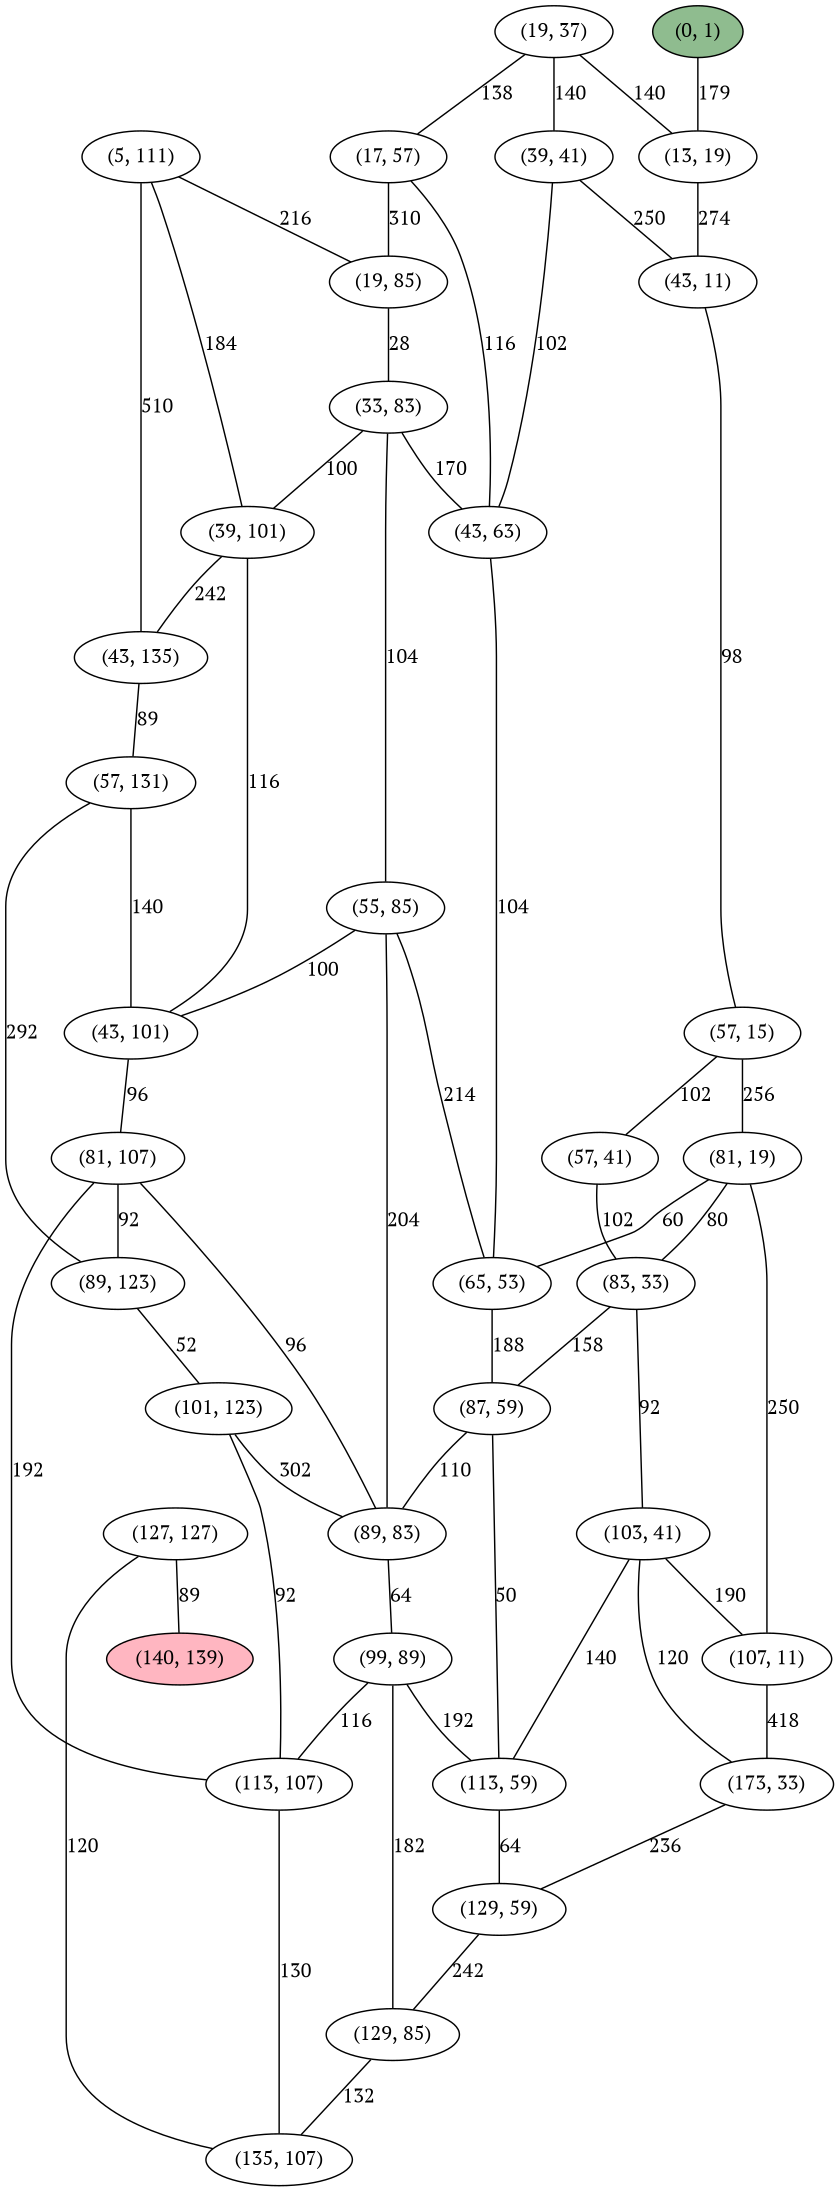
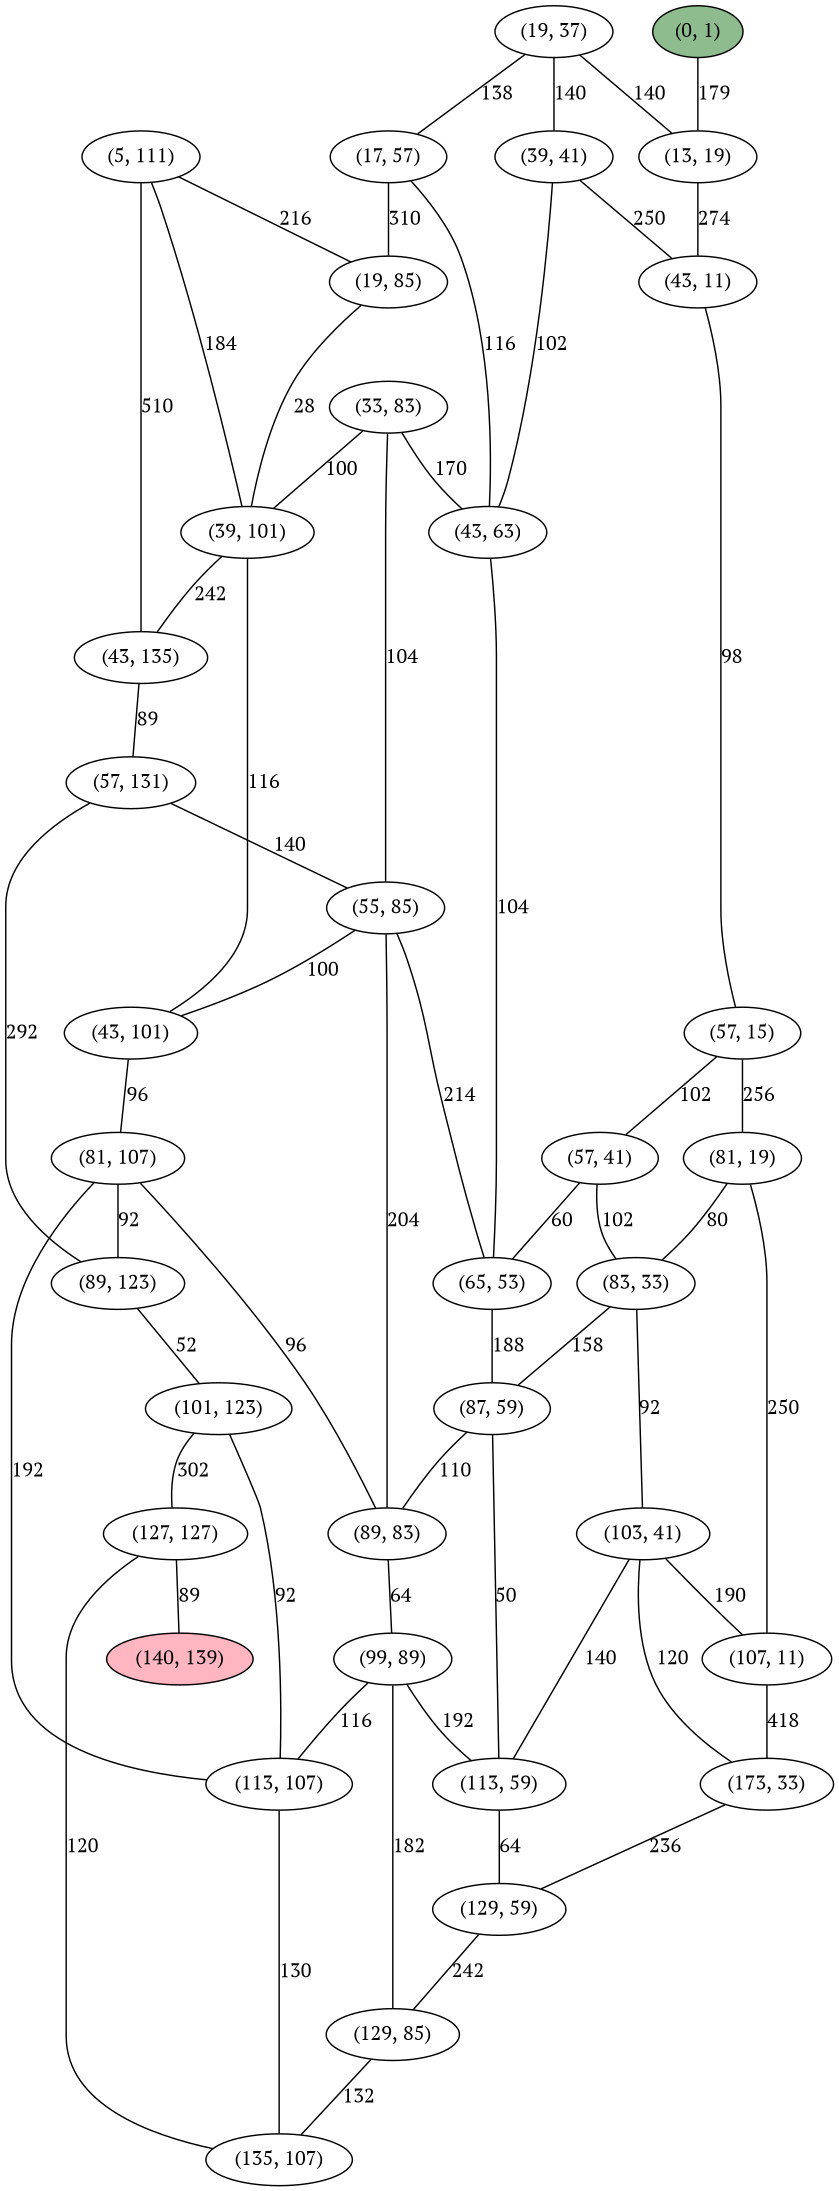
edge "(19, 85)" -- "(33, 83)": now "(19, 85)" -- "(39, 101)"
edge "(57, 131)" -- "(43, 101)": now "(57, 131)" -- "(55, 85)"
edge "(81, 19)" -- "(65, 53)": now "(57, 41)" -- "(65, 53)"
edge "(101, 123)" -- "(89, 83)": now "(101, 123)" -- "(127, 127)"
